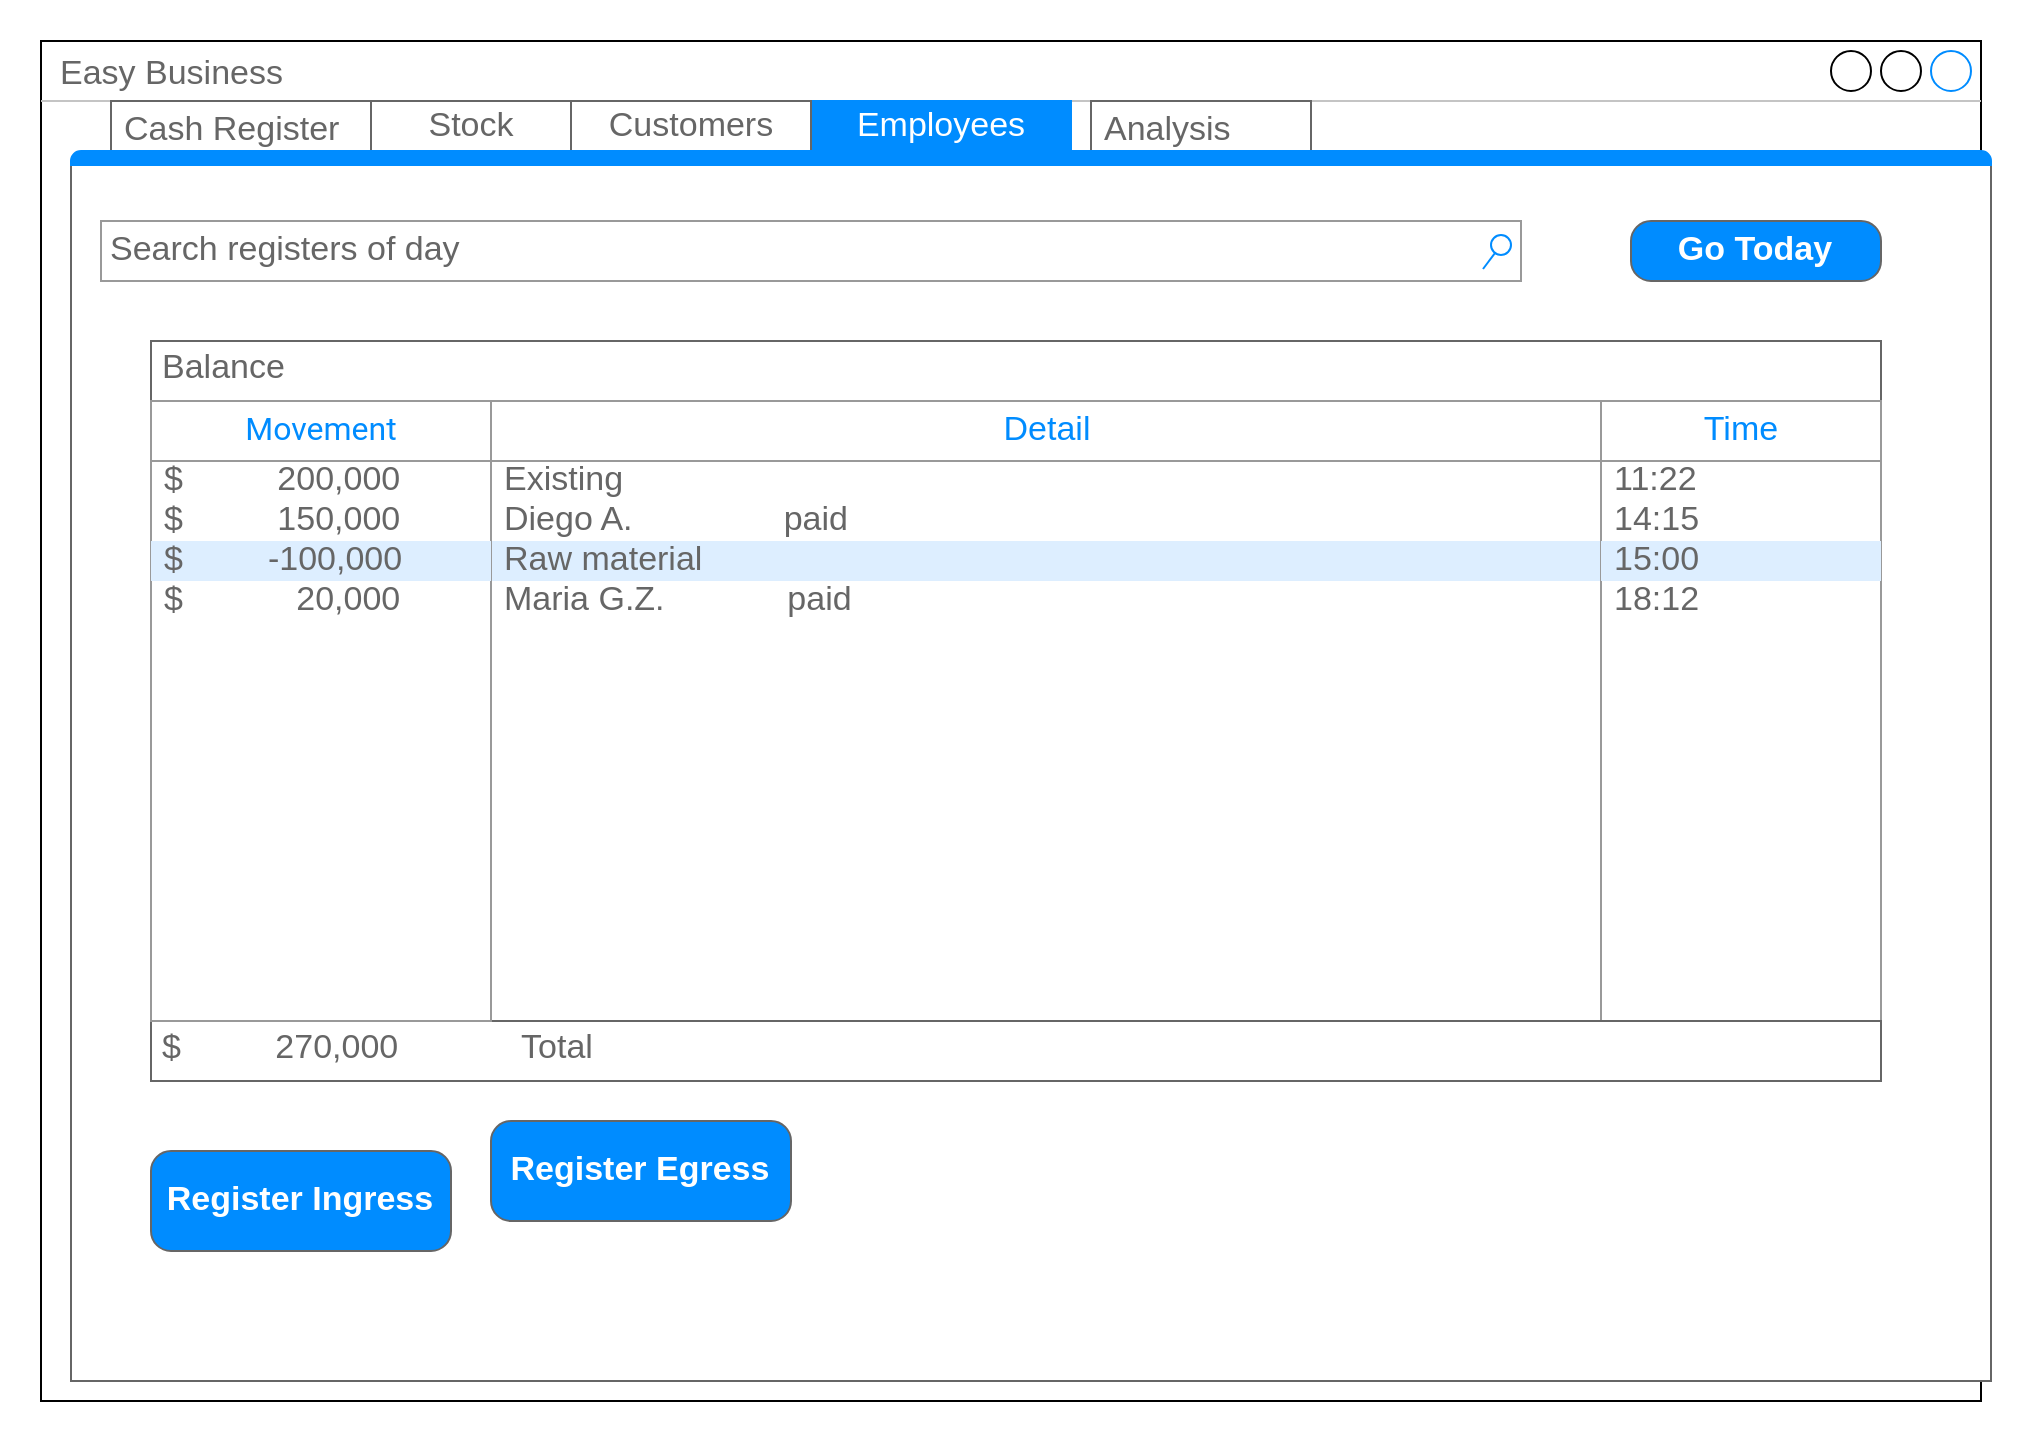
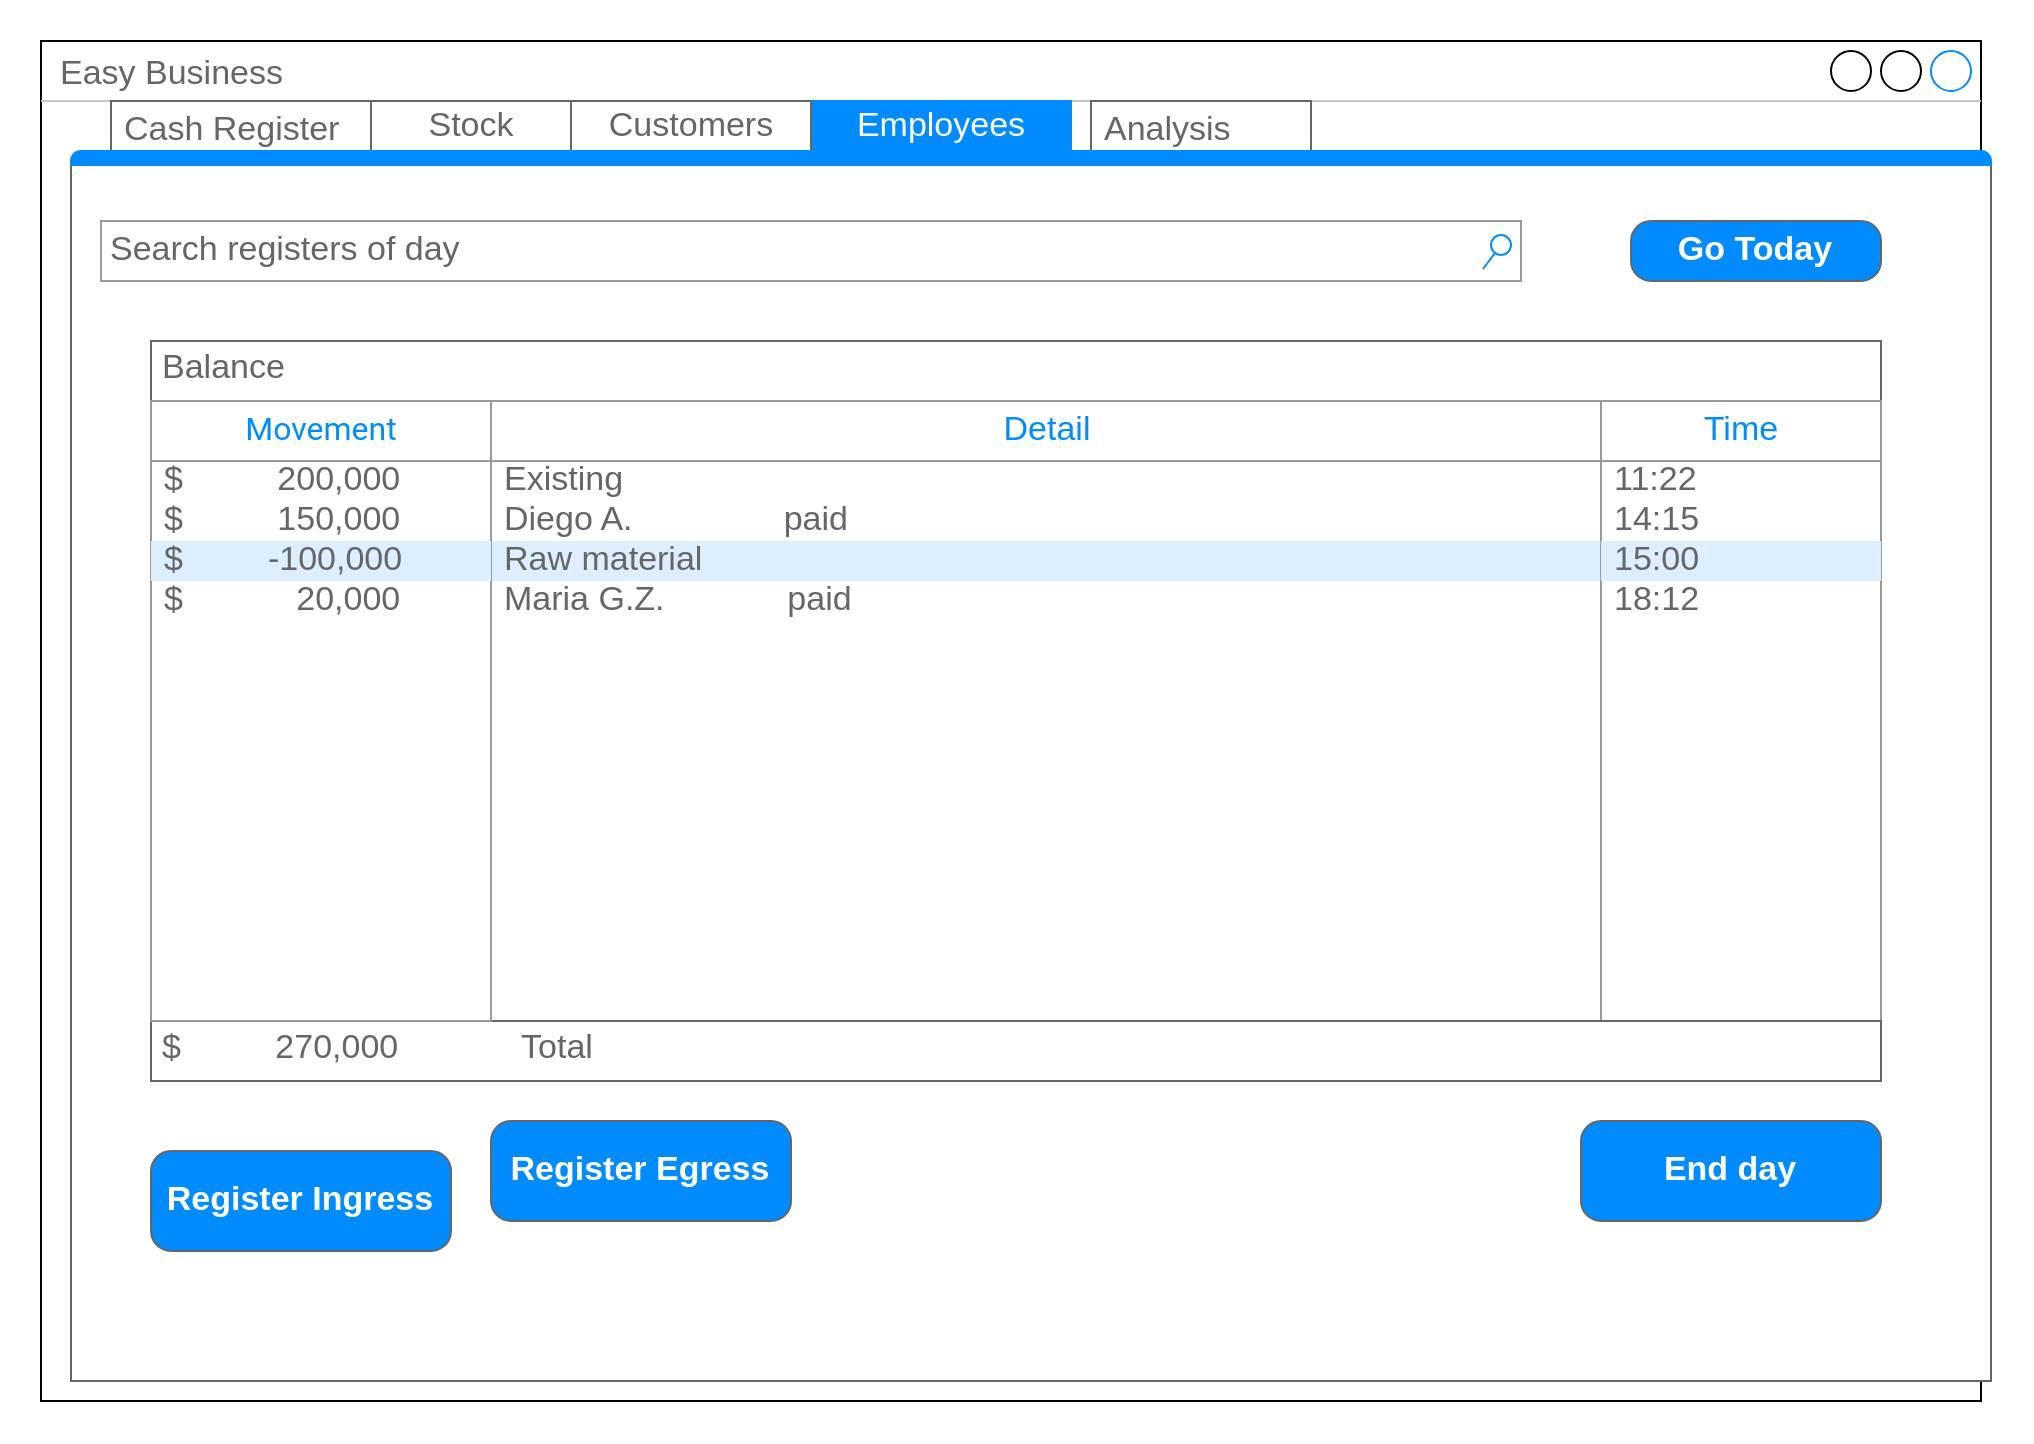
node "End day": added
